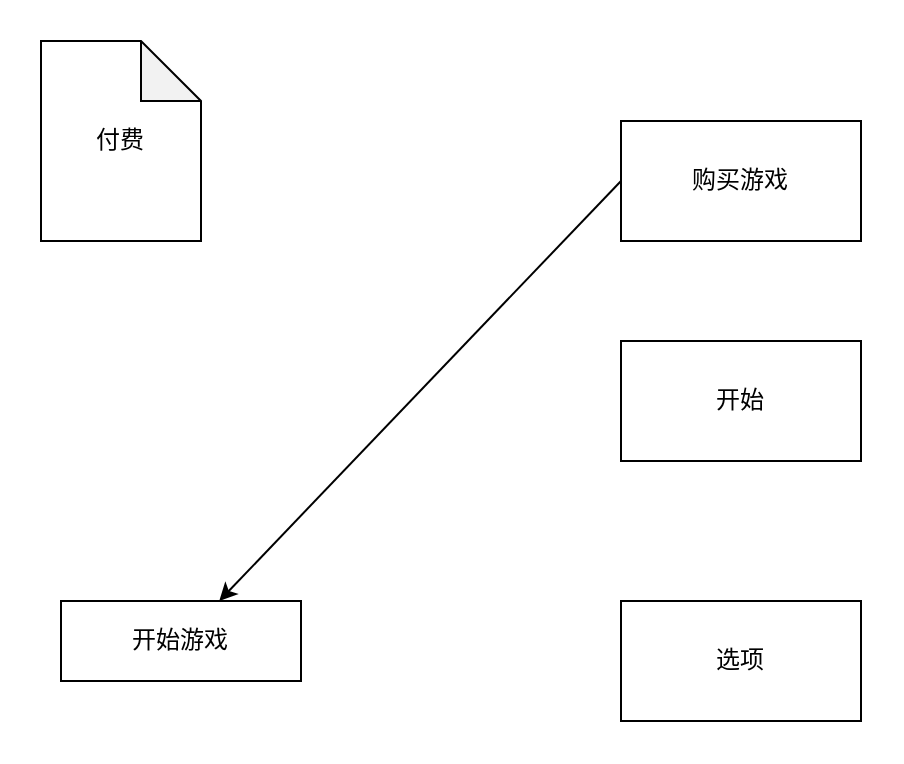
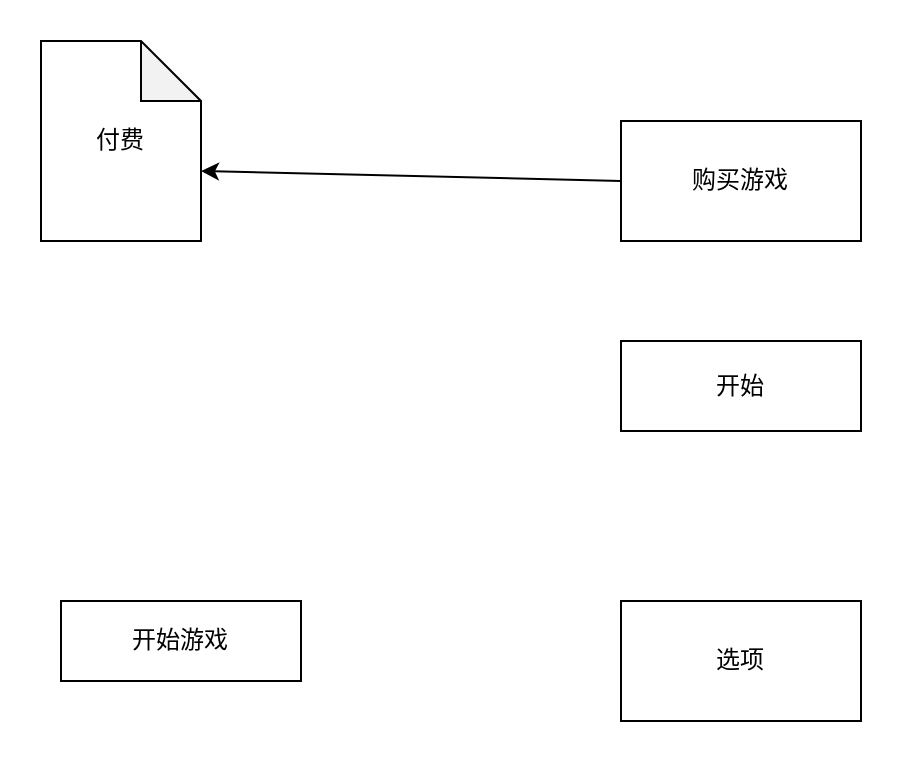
edge "购买游戏" -> "开始游戏": now "购买游戏" -> "付费"
node "开始": size 240x120 -> 240x90
